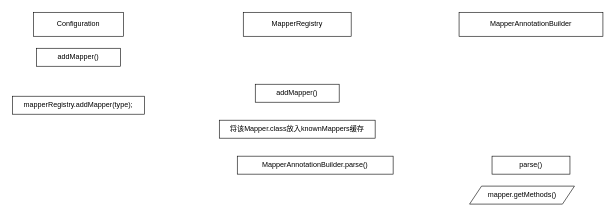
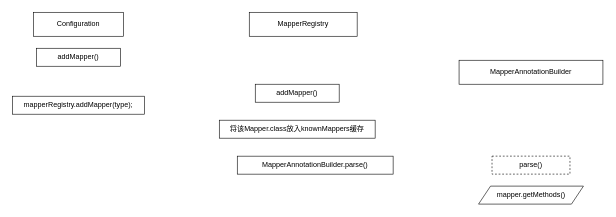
node "MapperRegistry": moved (297, 24) -> (303, 24)
node "MapperAnnotationBuilder": moved (531, 24) -> (531, 72)
node "parse()": style solid -> dashed
node "mapper.getMethods()": moved (522, 195) -> (531, 195)
